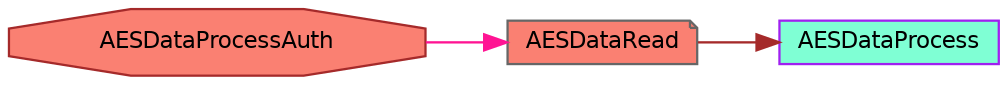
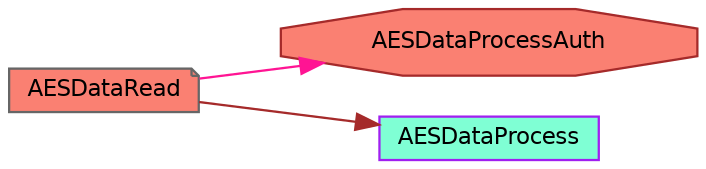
edge "AESDataProcessAuth" -> "AESDataRead": reversed
